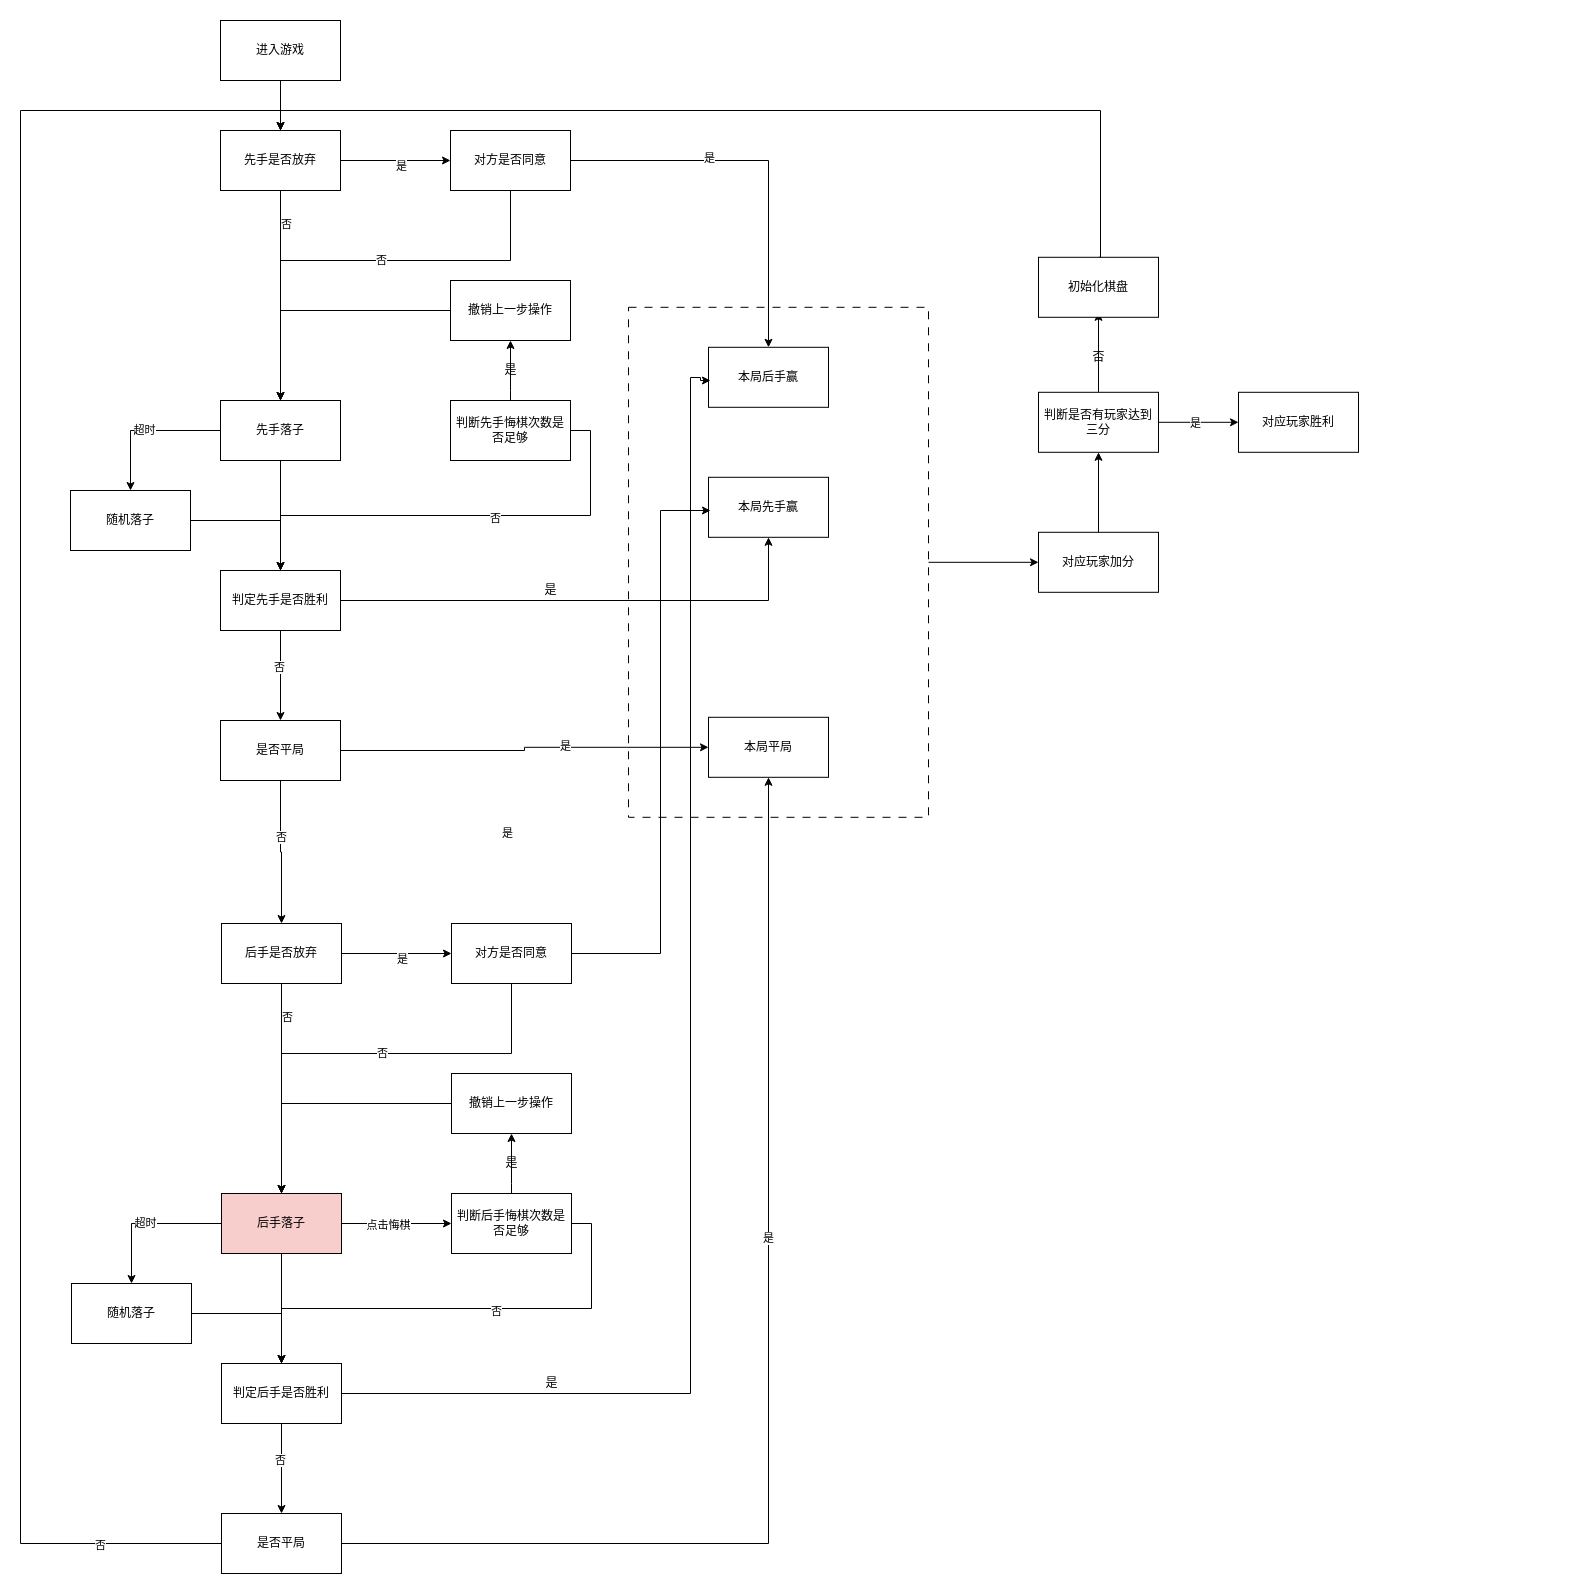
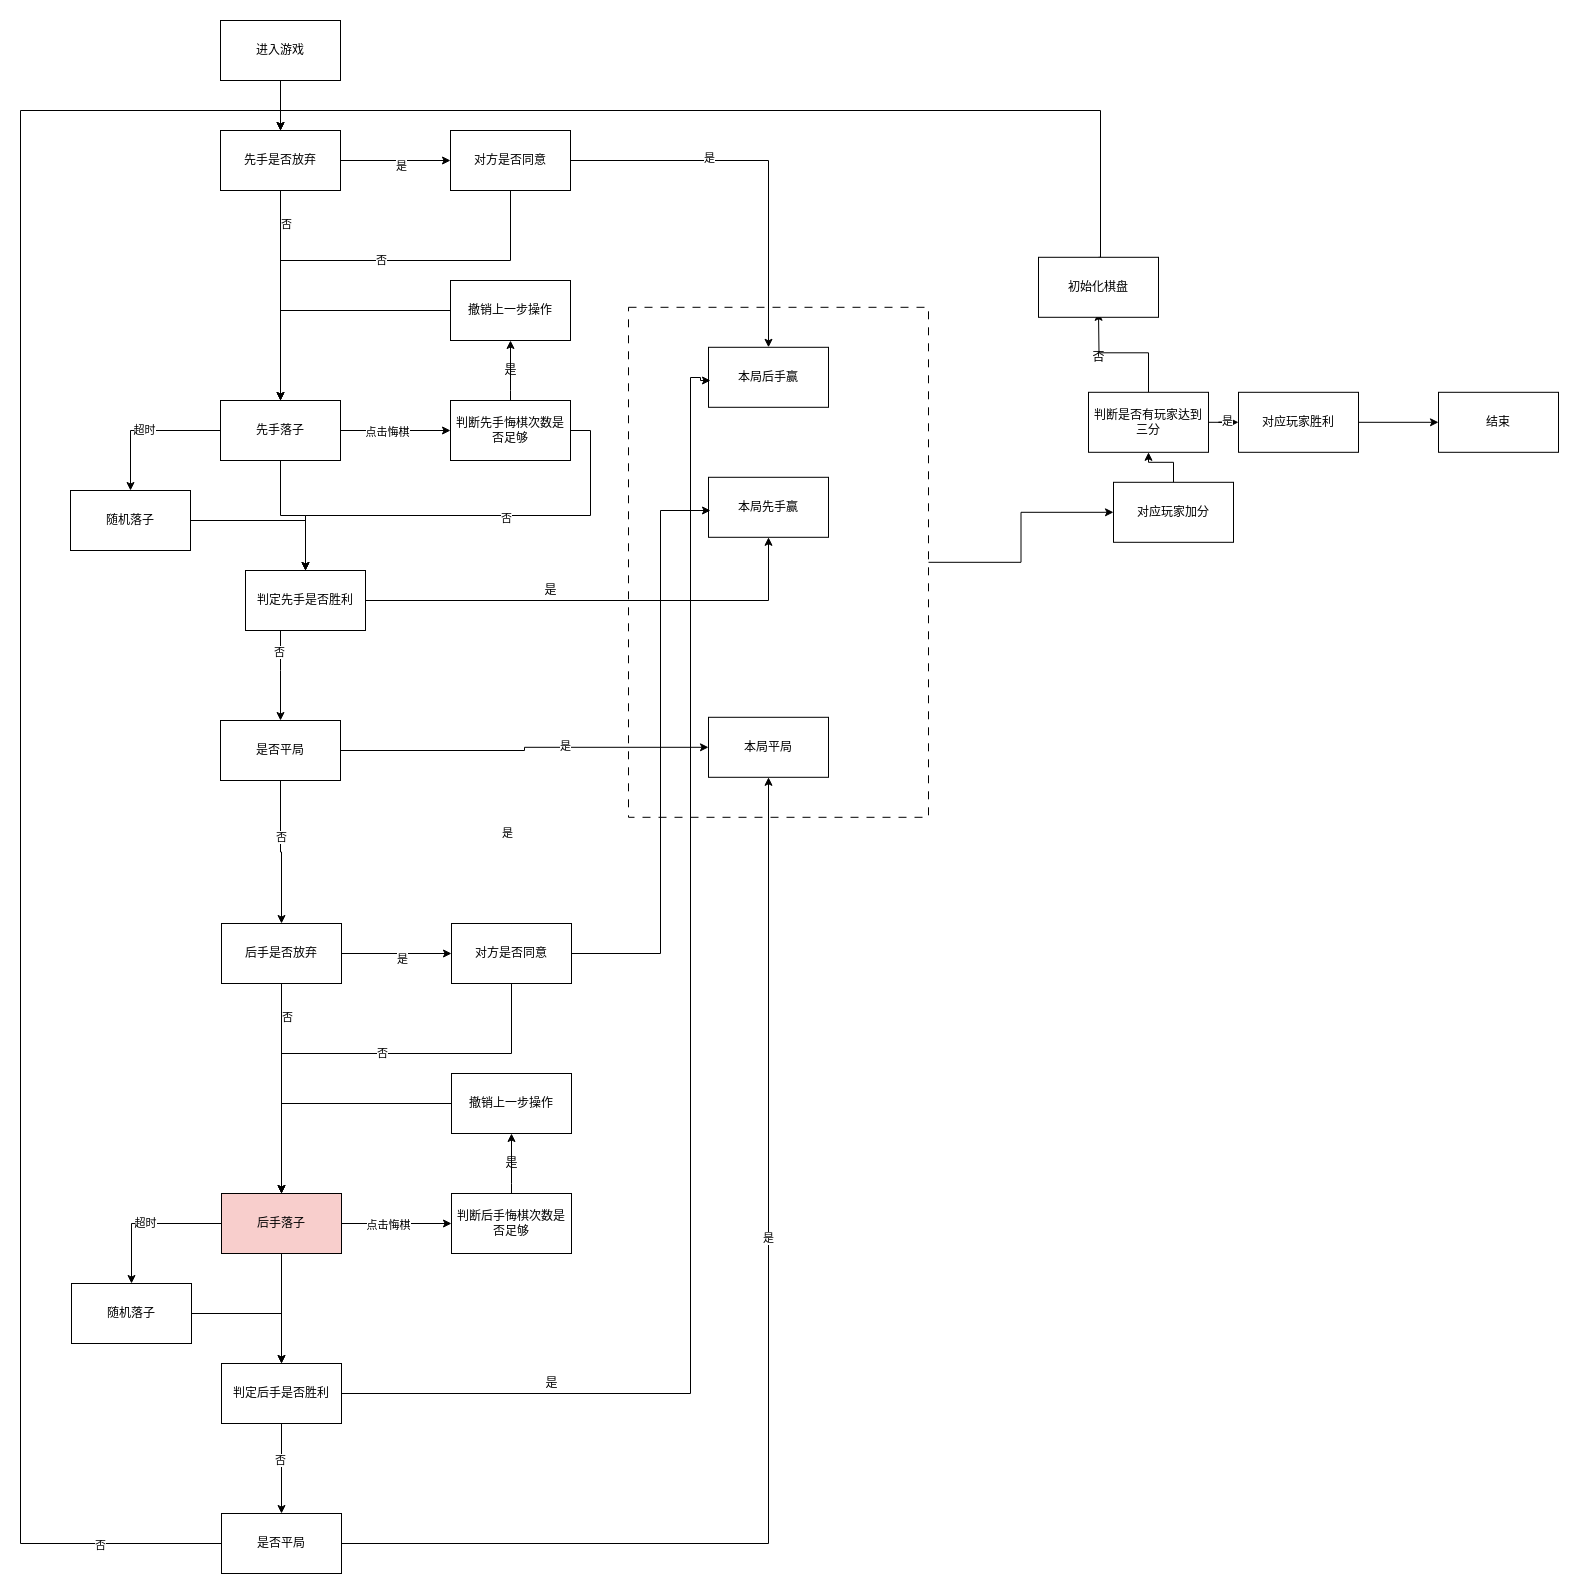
node "判断是否有玩家达到三分": moved (1099, 422) -> (1149, 422)
edge "对应玩家胜利" -> "结束": added
node "结束": added
edge "先手落子" -> "判断先手悔棋次数是否足够": added, label "点击悔棋"
node "对应玩家加分": moved (1099, 562) -> (1174, 512)
node "判定先手是否胜利": moved (281, 601) -> (306, 601)
edge "判断后手悔棋次数是否足够" -> "判定后手是否胜利": removed, label "否"
